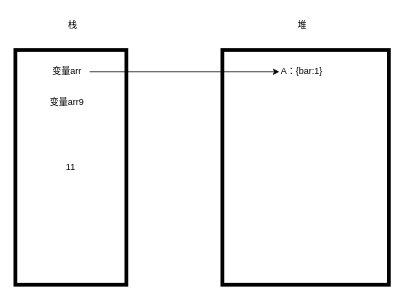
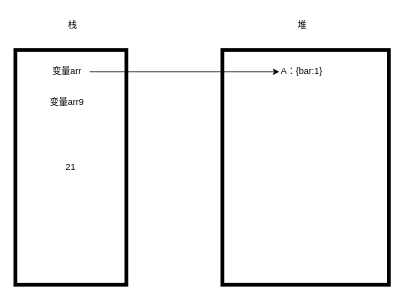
node "11": label "11" -> "21"
